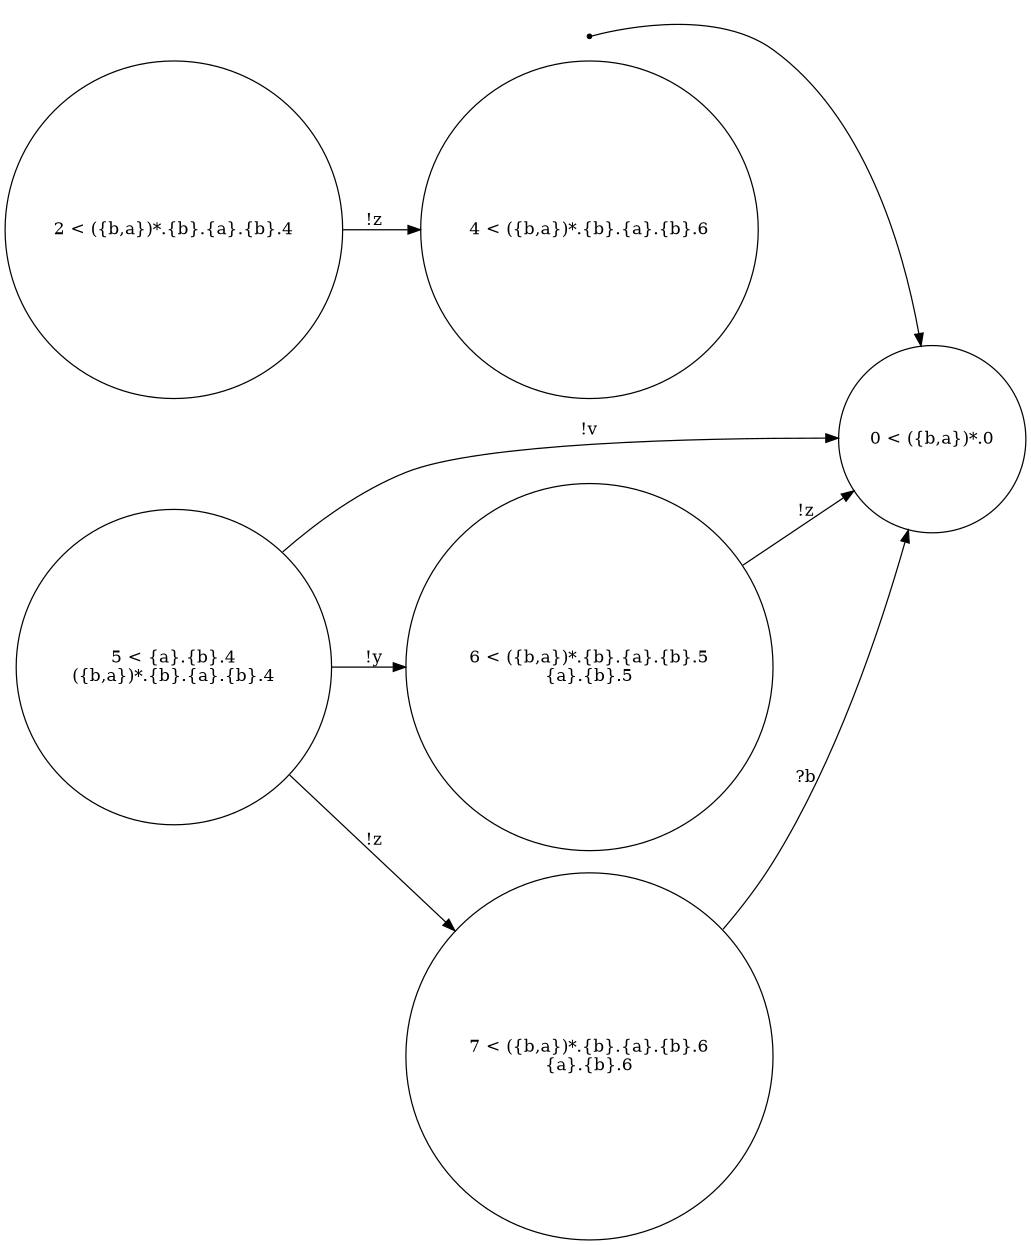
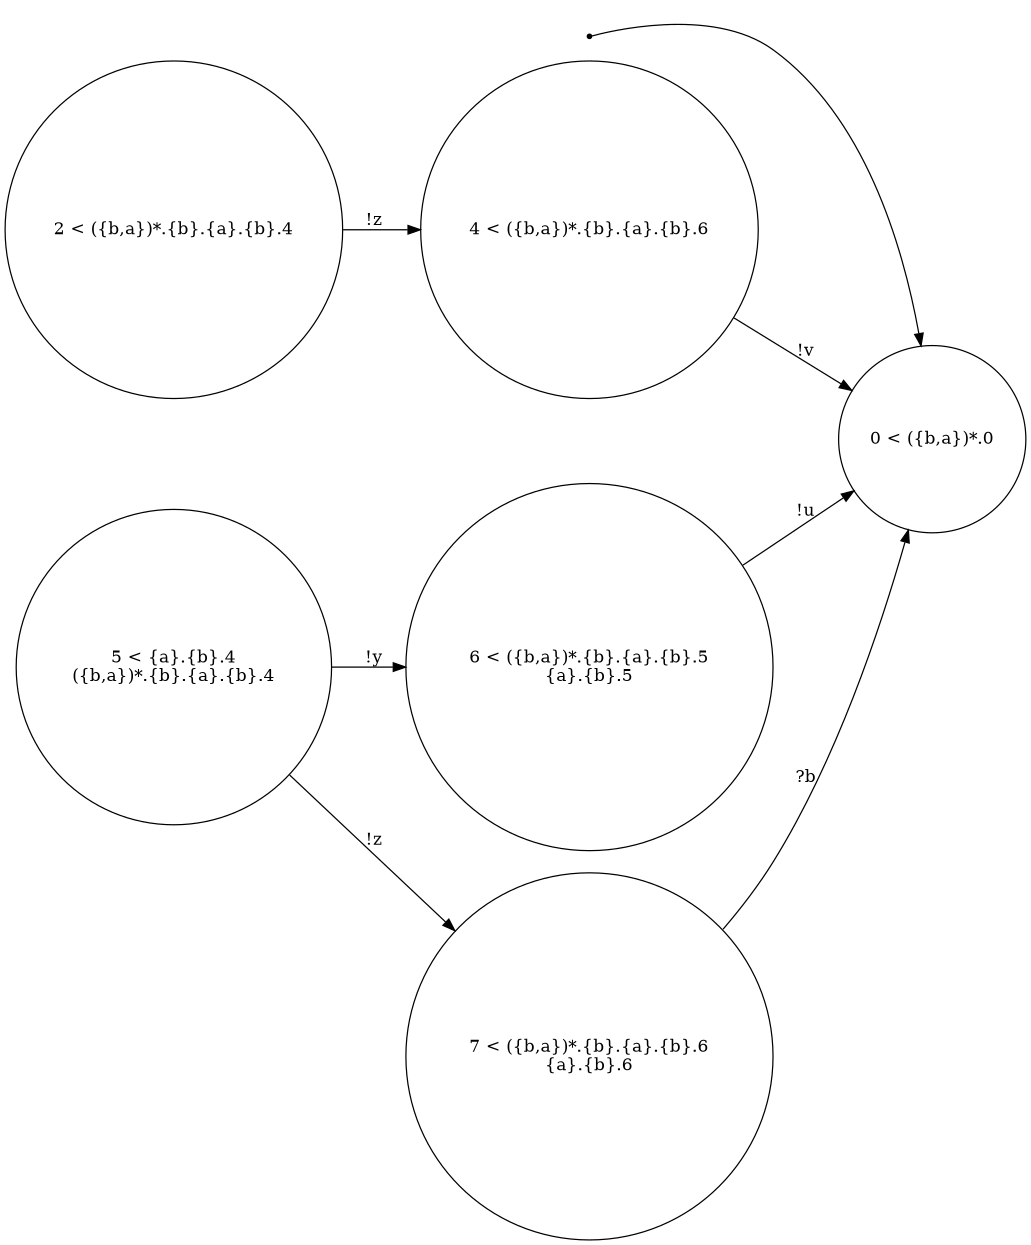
edge "5 < {a}.{b}.4 ({b,a})*.{b}.{a}.{b}.4" -> "0 < ({b,a})*.0": now "4 < ({b,a})*.{b}.{a}.{b}.6" -> "0 < ({b,a})*.0"
edge "6 < ({b,a})*.{b}.{a}.{b}.5 {a}.{b}.5" -> "0 < ({b,a})*.0": label "!z" -> "!u"
